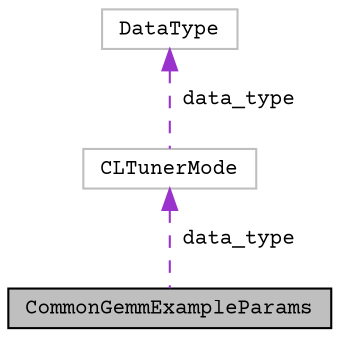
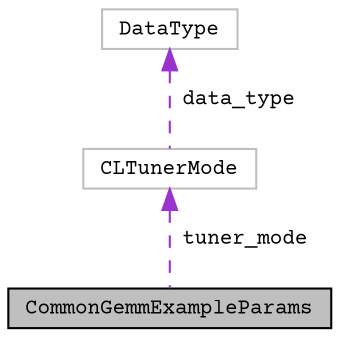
edge "CommonGemmExampleParams" -> "CLTunerMode": label " data_type" -> " tuner_mode"
